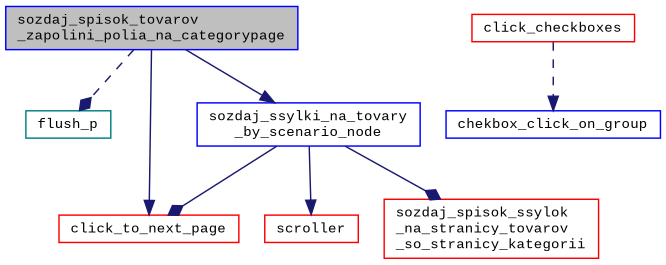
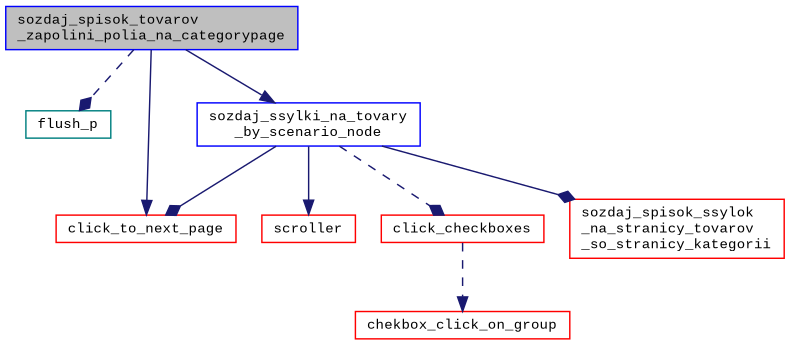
node "chekbox_click_on_group": color blue -> red
edge "sozdaj_ssylki_na_tovary _by_scenario_node" -> "click_checkboxes": added
